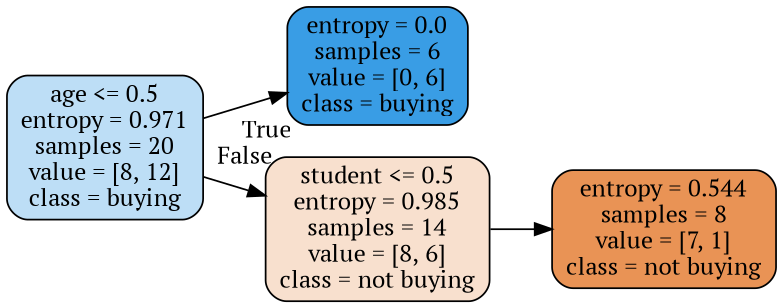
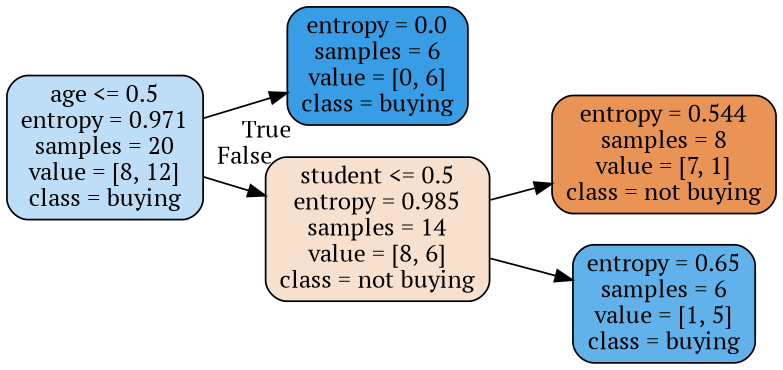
node "entropy = 0.65 samples = 6 value = [1, 5] class = buying": added
